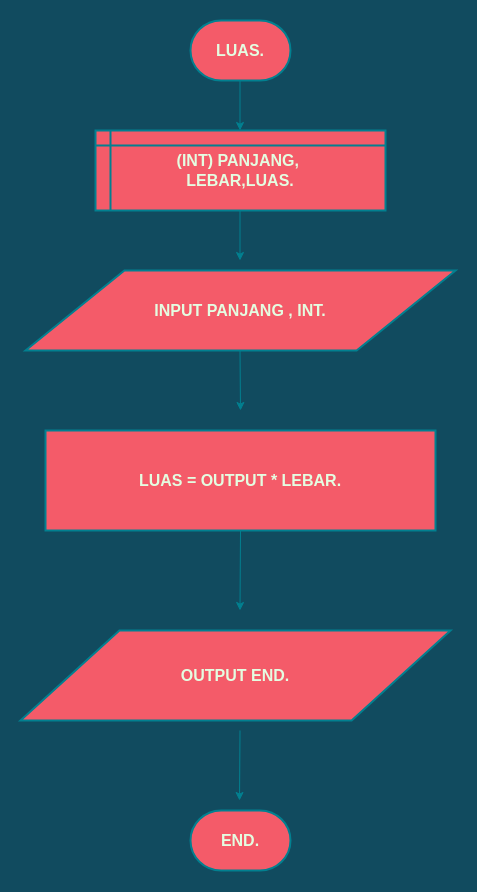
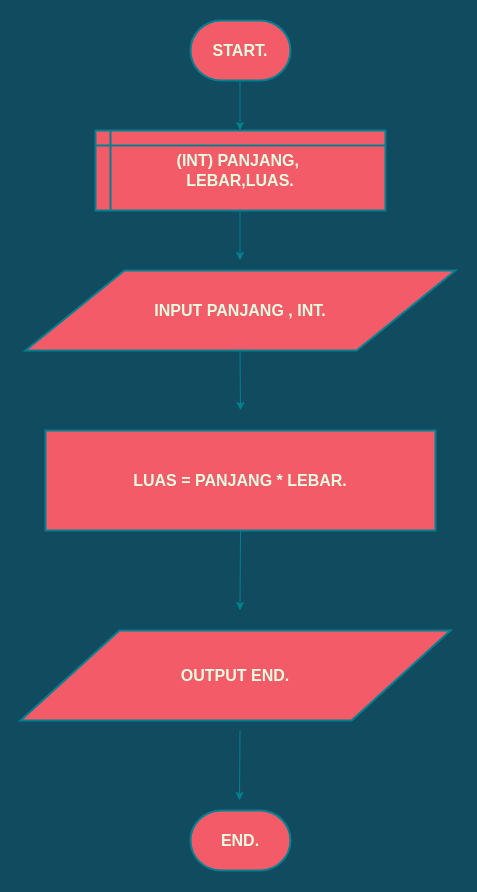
node "LUAS.": label "LUAS." -> "START."
node "LUAS = OUTPUT * LEBAR.": label "LUAS = OUTPUT * LEBAR." -> "LUAS = PANJANG * LEBAR."
